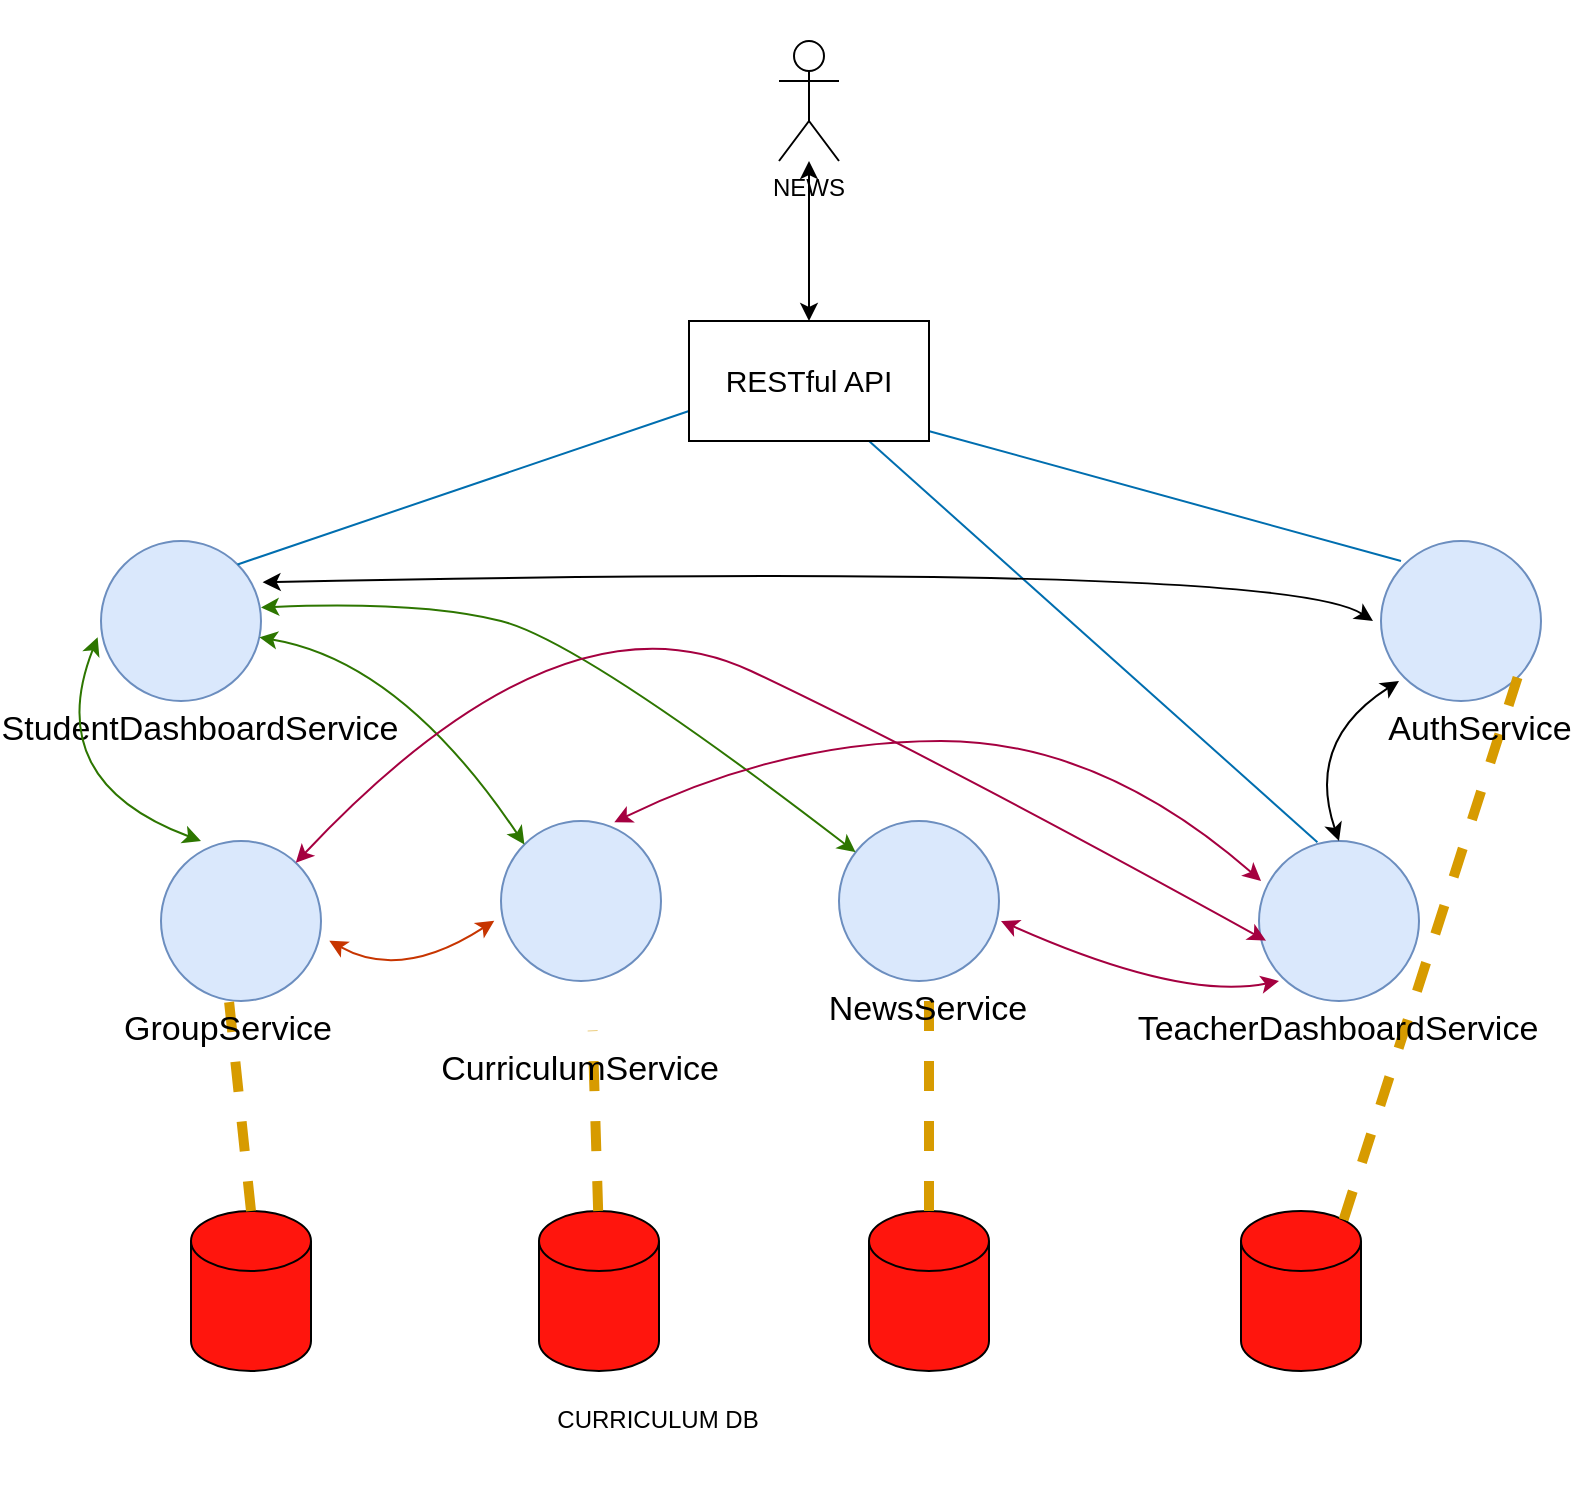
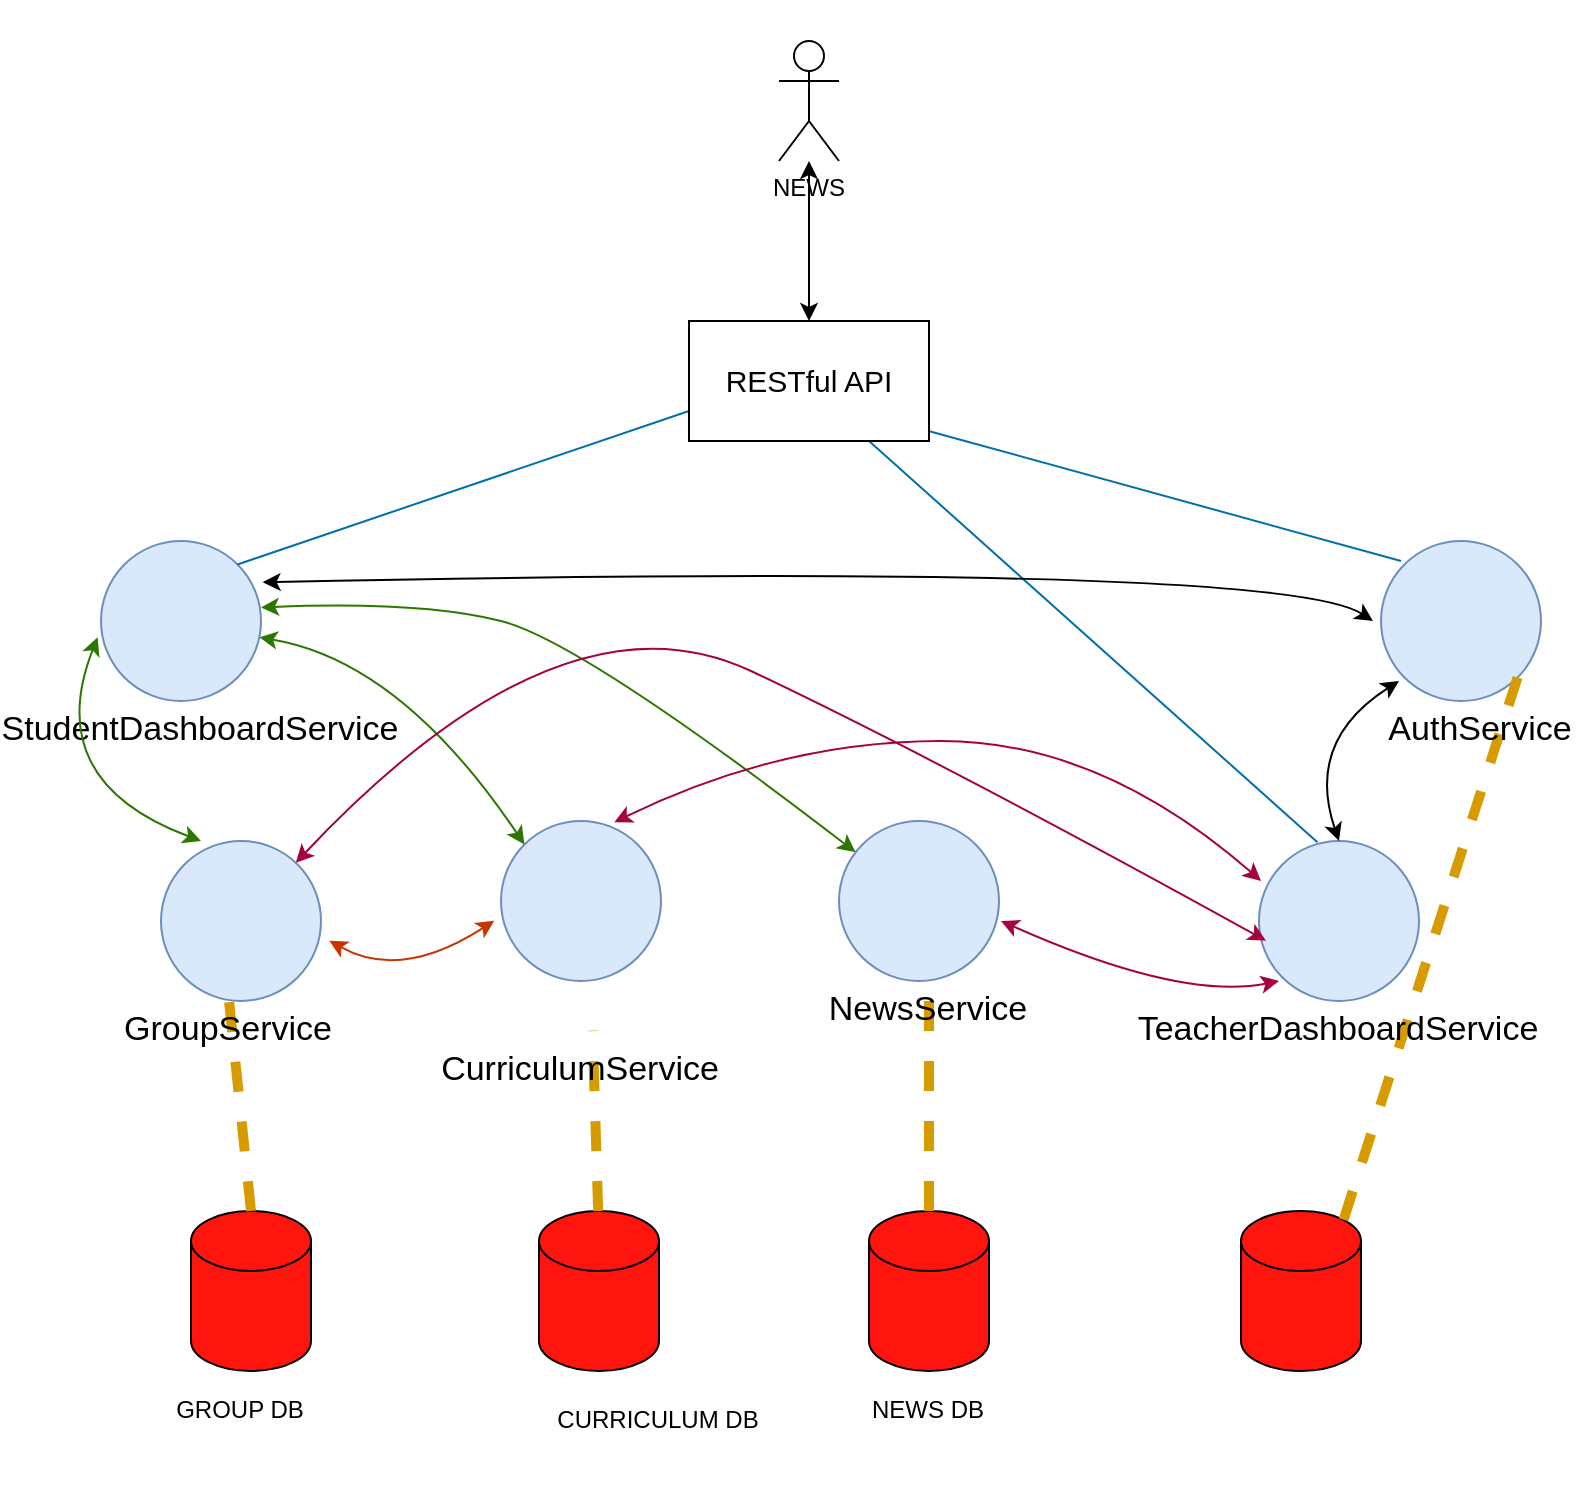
node "GROUP DB": added
node "NEWS DB": added
